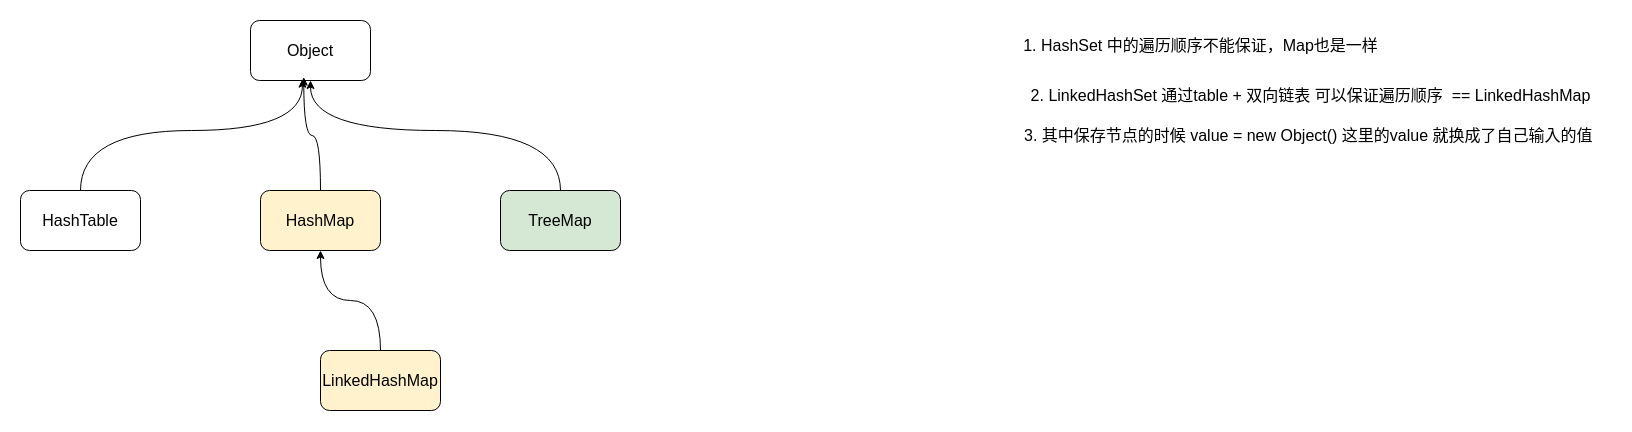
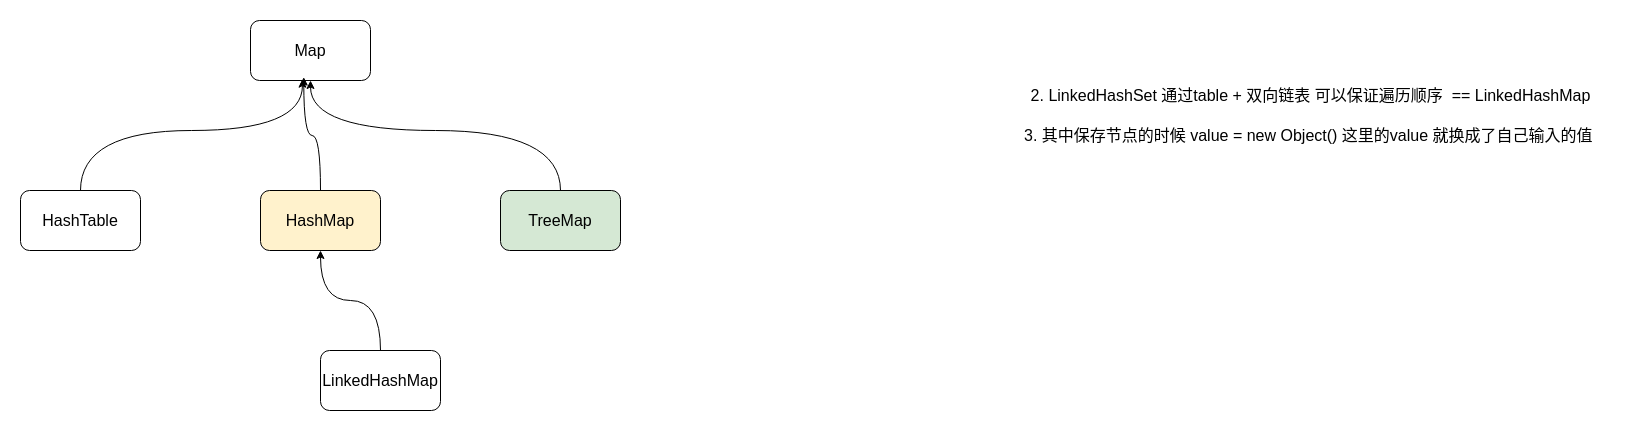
node "1. HashSet 中的遍历顺序不能保证，Map也是一样": removed
node "Object": label "Object" -> "Map"
node "LinkedHashMap": fillcolor #fff2cc -> #ffffff
